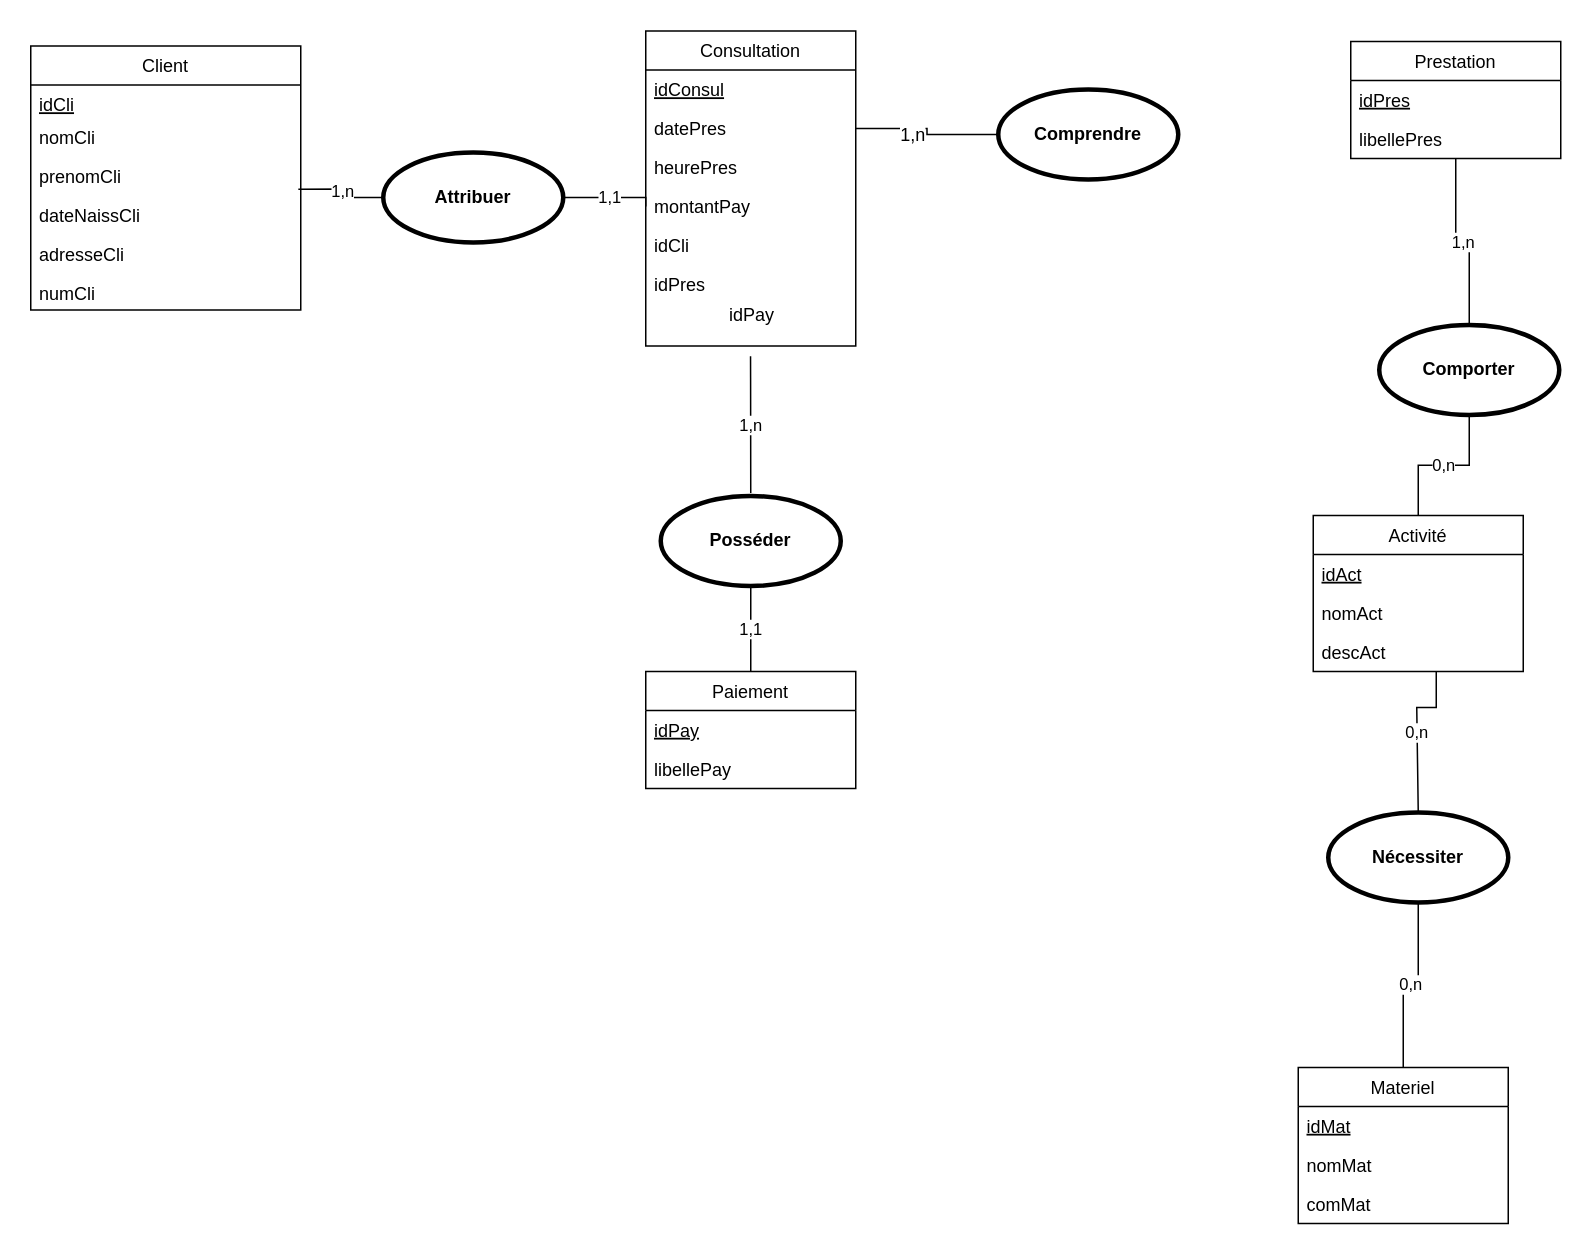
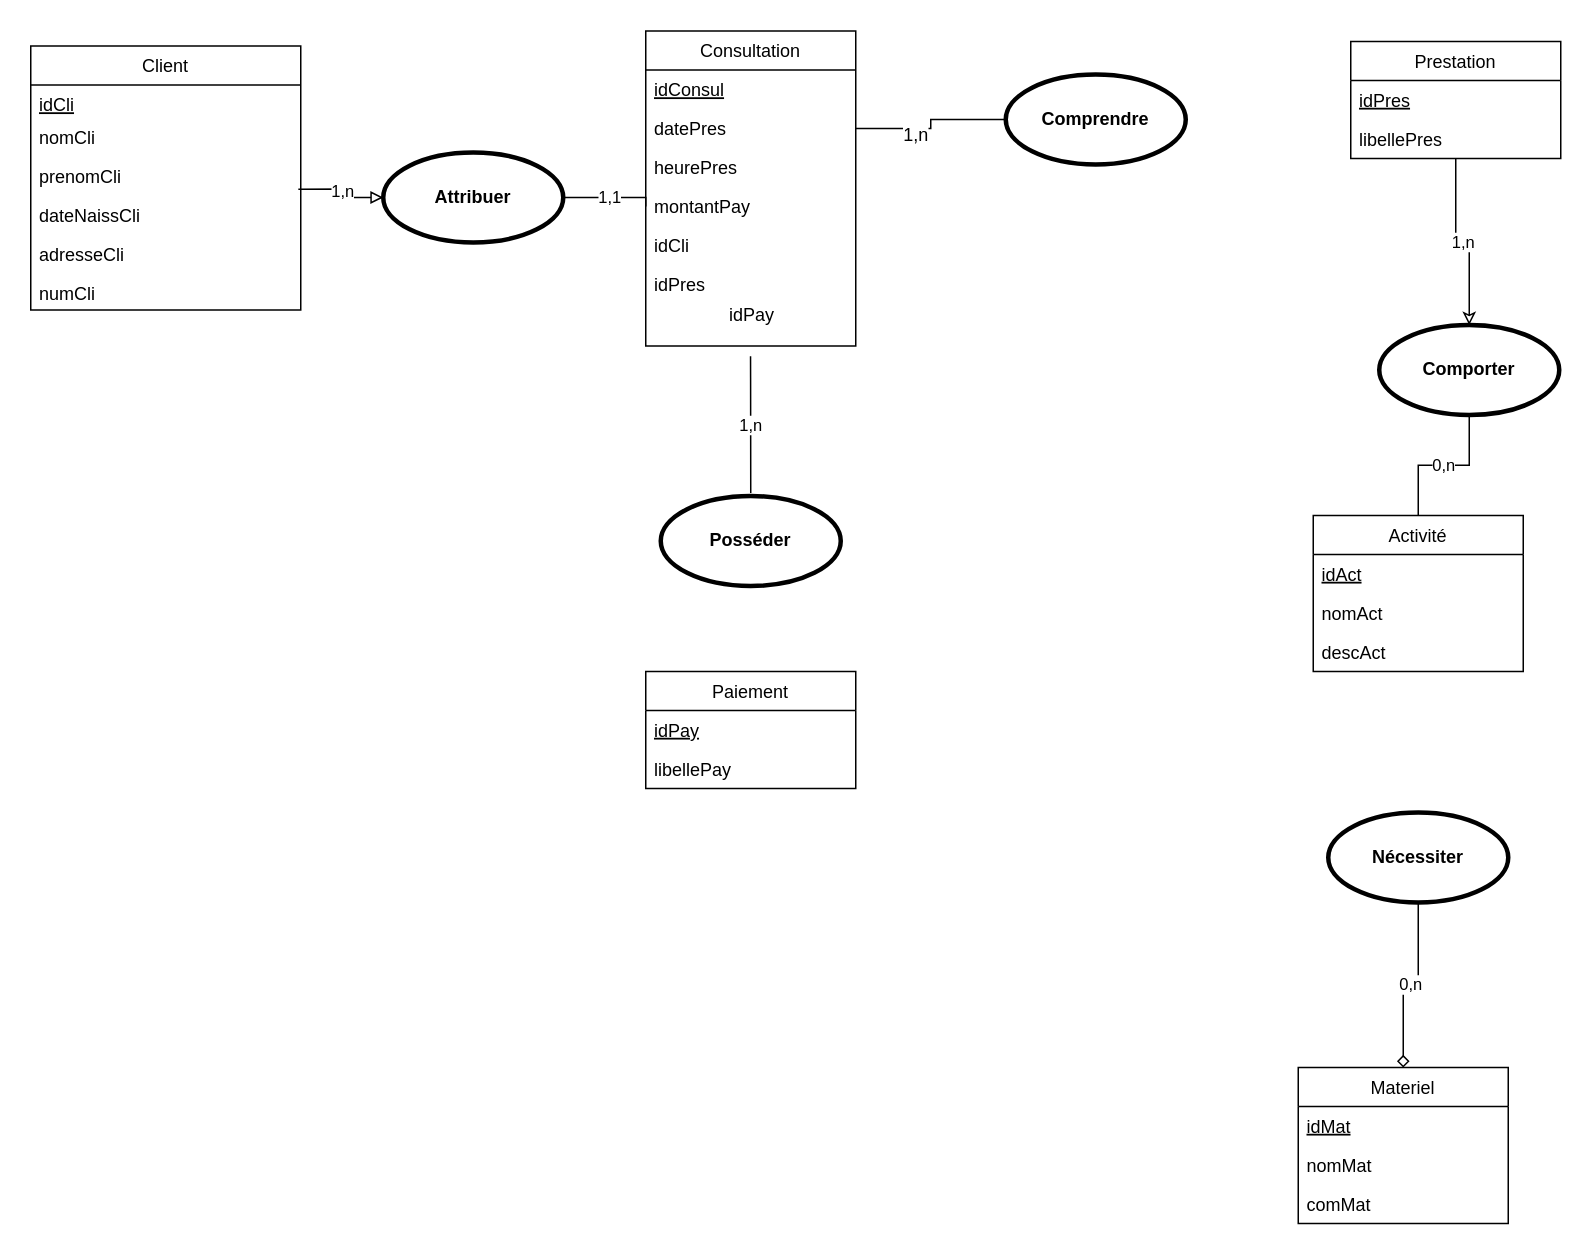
node "Comprendre": moved (1088, 134) -> (1096, 119)
edge "Attribuer" -- "dateNaissCli": arrowhead none -> block
edge "Prestation" -- "Comporter": arrowhead none -> classic
edge "Posséder" -- "Paiement": removed, label "1,1"
edge "descAct" -- "Nécessiter": removed, label "0,n"
edge "Nécessiter" -- "Materiel": arrowhead none -> diamond
